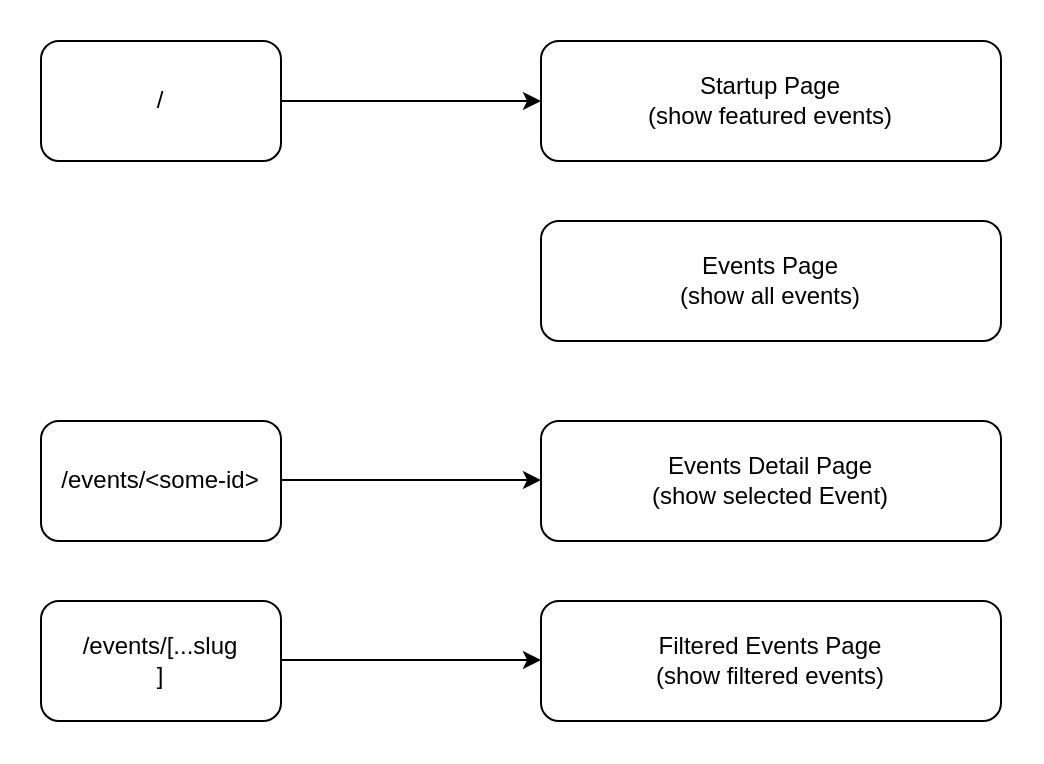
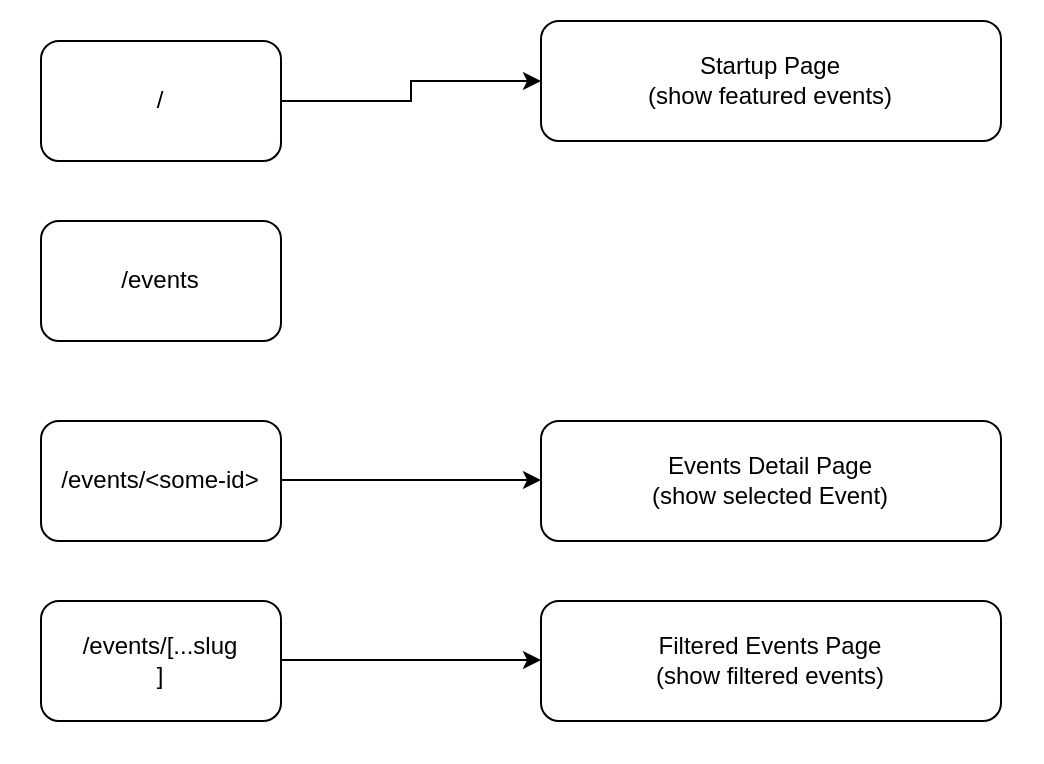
node "Startup Page (show featured events)": moved (771, 101) -> (771, 81)
node "/events": added
node "Events Page (show all events)": removed
